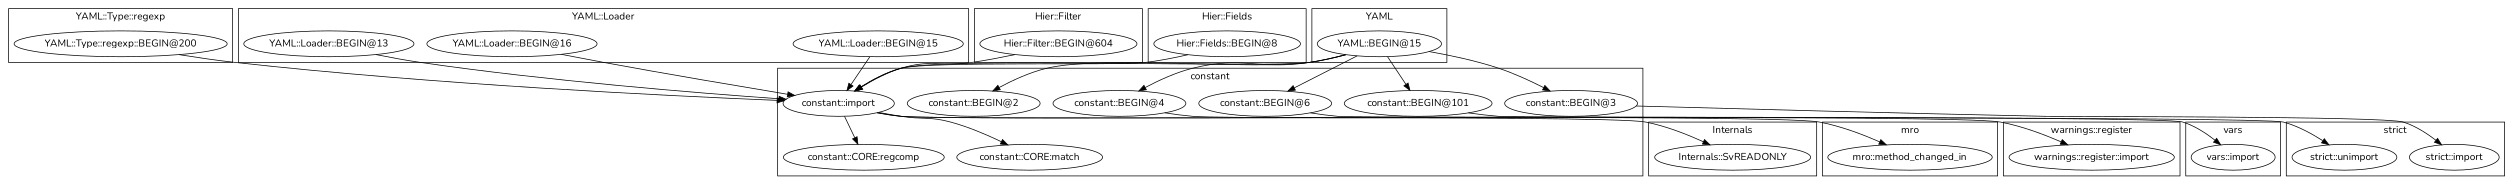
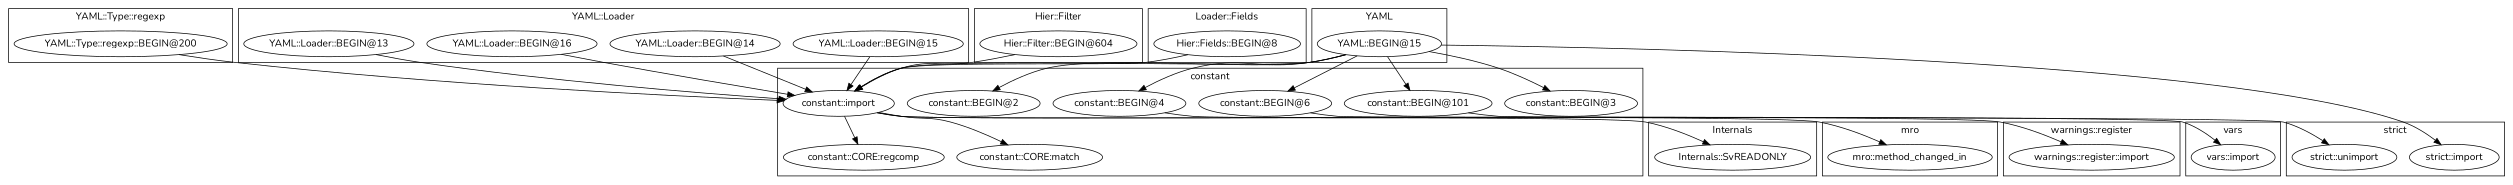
cluster "Hier::Fields": label "Hier::Fields" -> "Loader::Fields"
node "YAML::Loader::BEGIN@14": added
edge "constant::BEGIN@3" -> "strict::import": now "YAML::BEGIN@15" -> "strict::import"
